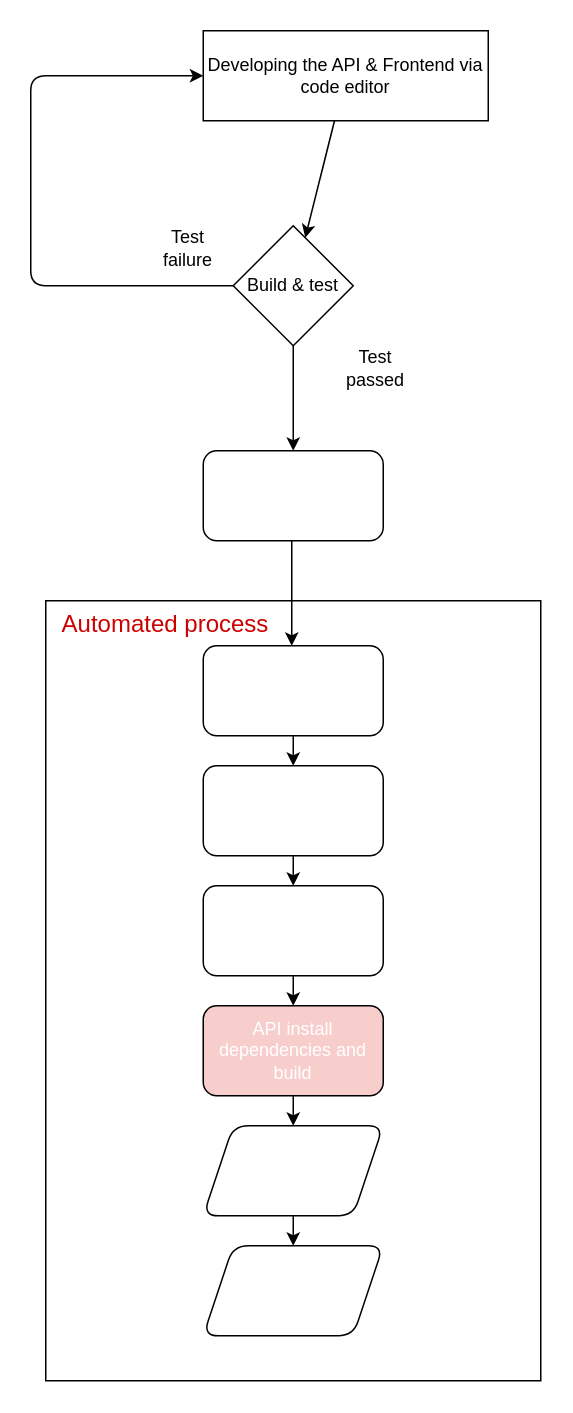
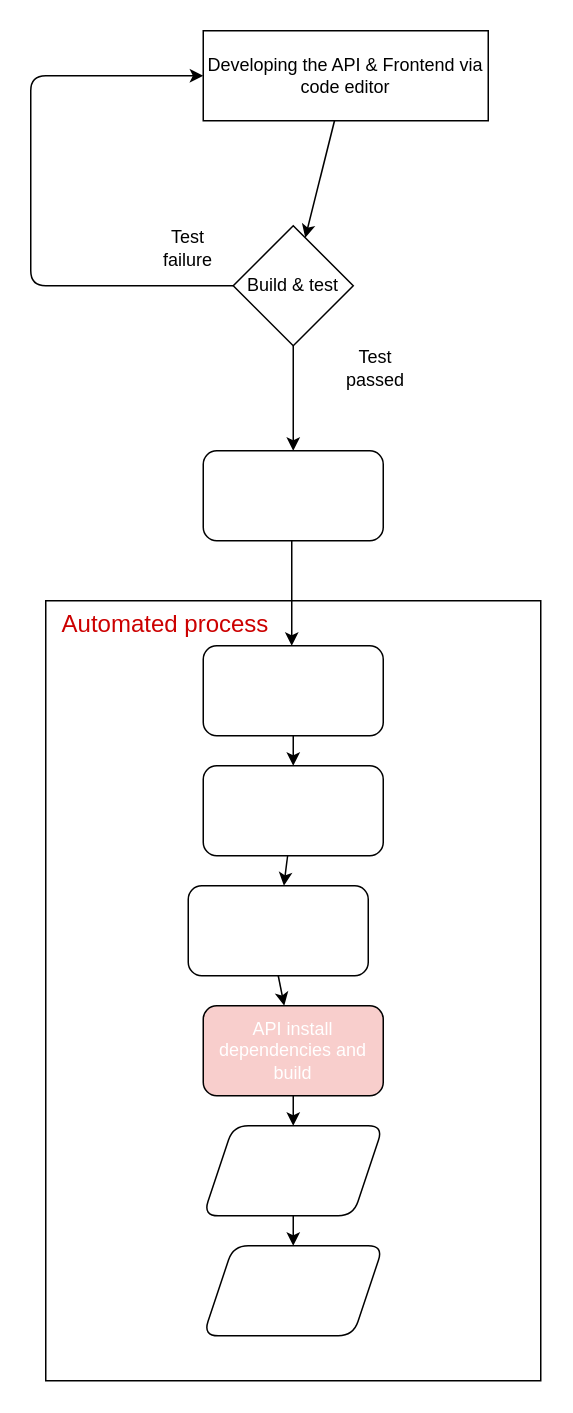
node "Frontend install dependencies and build": moved (293, 931) -> (278, 931)
